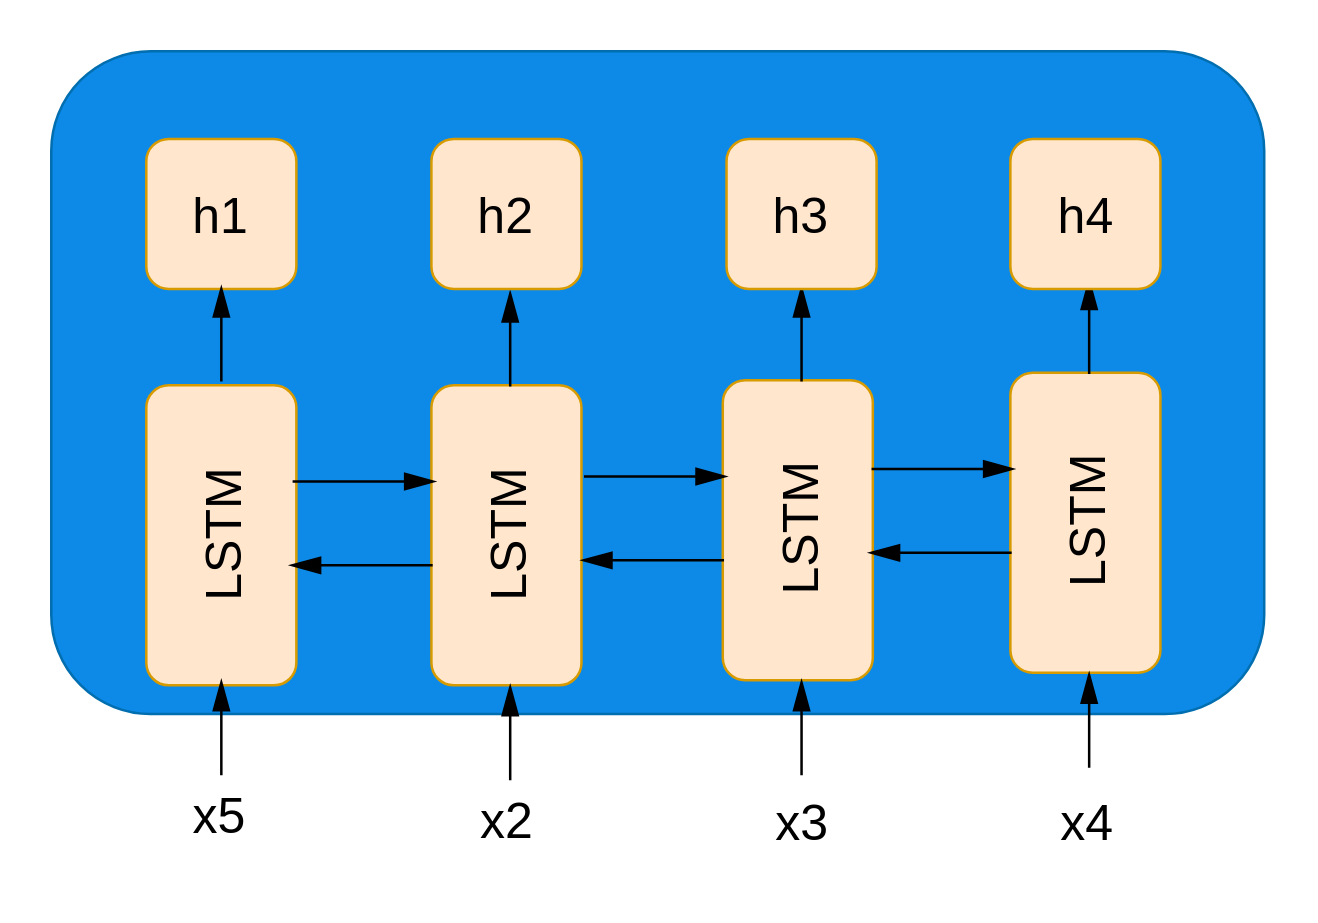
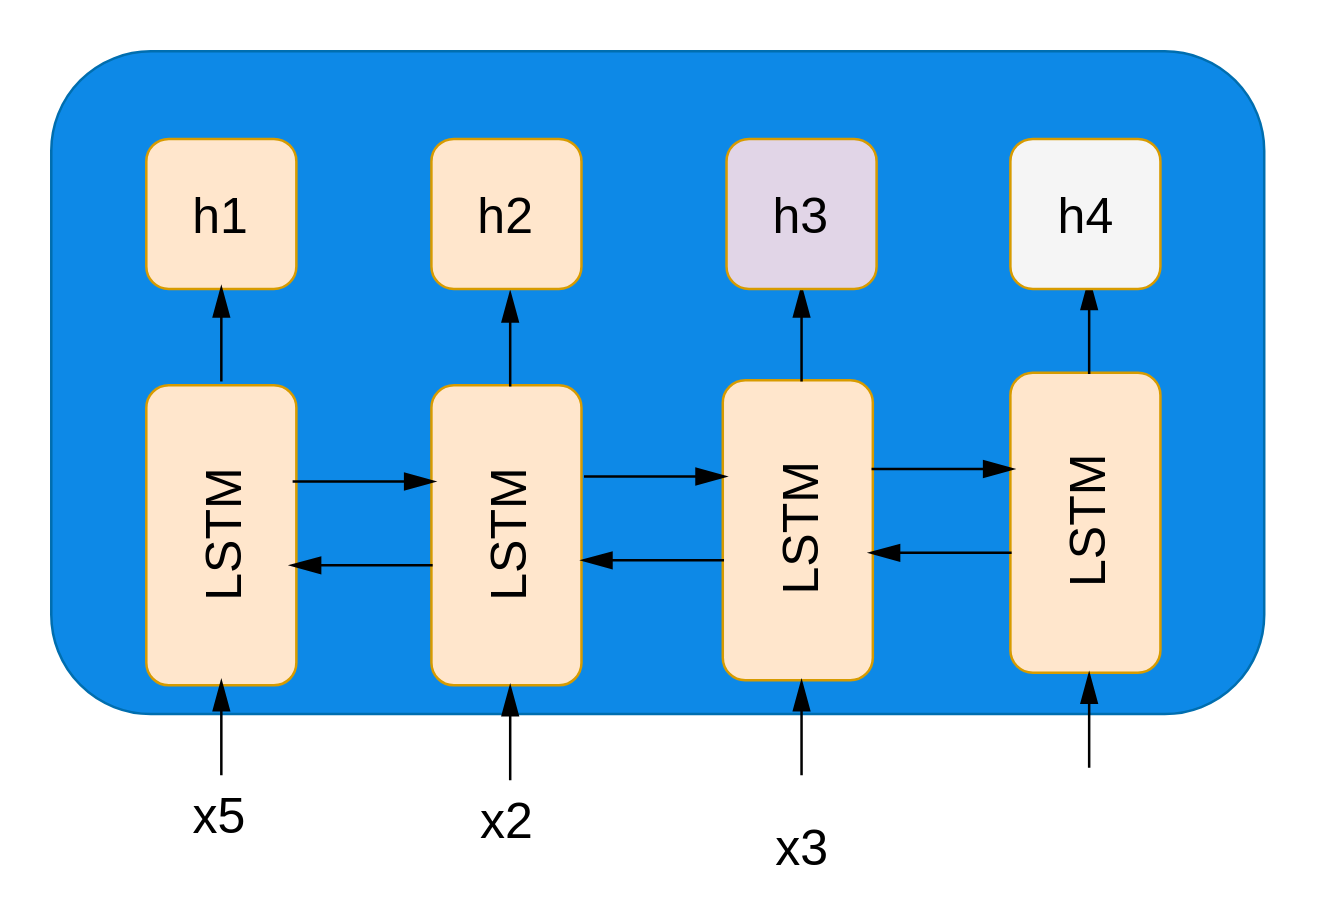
node "h3": fillcolor #ffe6cc -> #e1d5e7
node "h4": fillcolor #ffe6cc -> #f5f5f5
node "x3": moved (801, 821) -> (801, 846)
node "x4": removed
